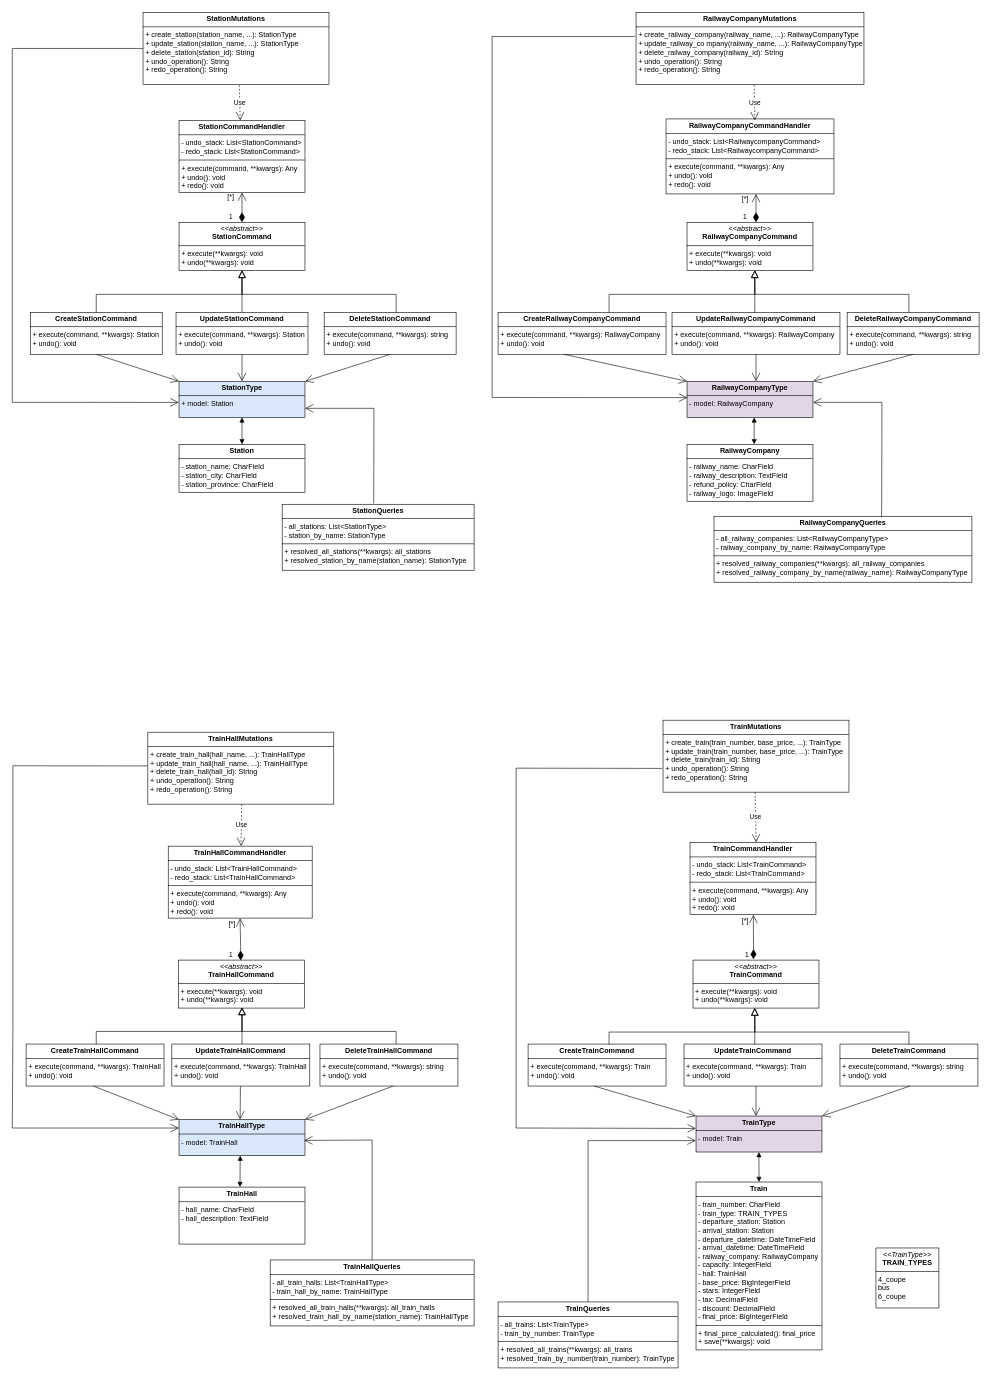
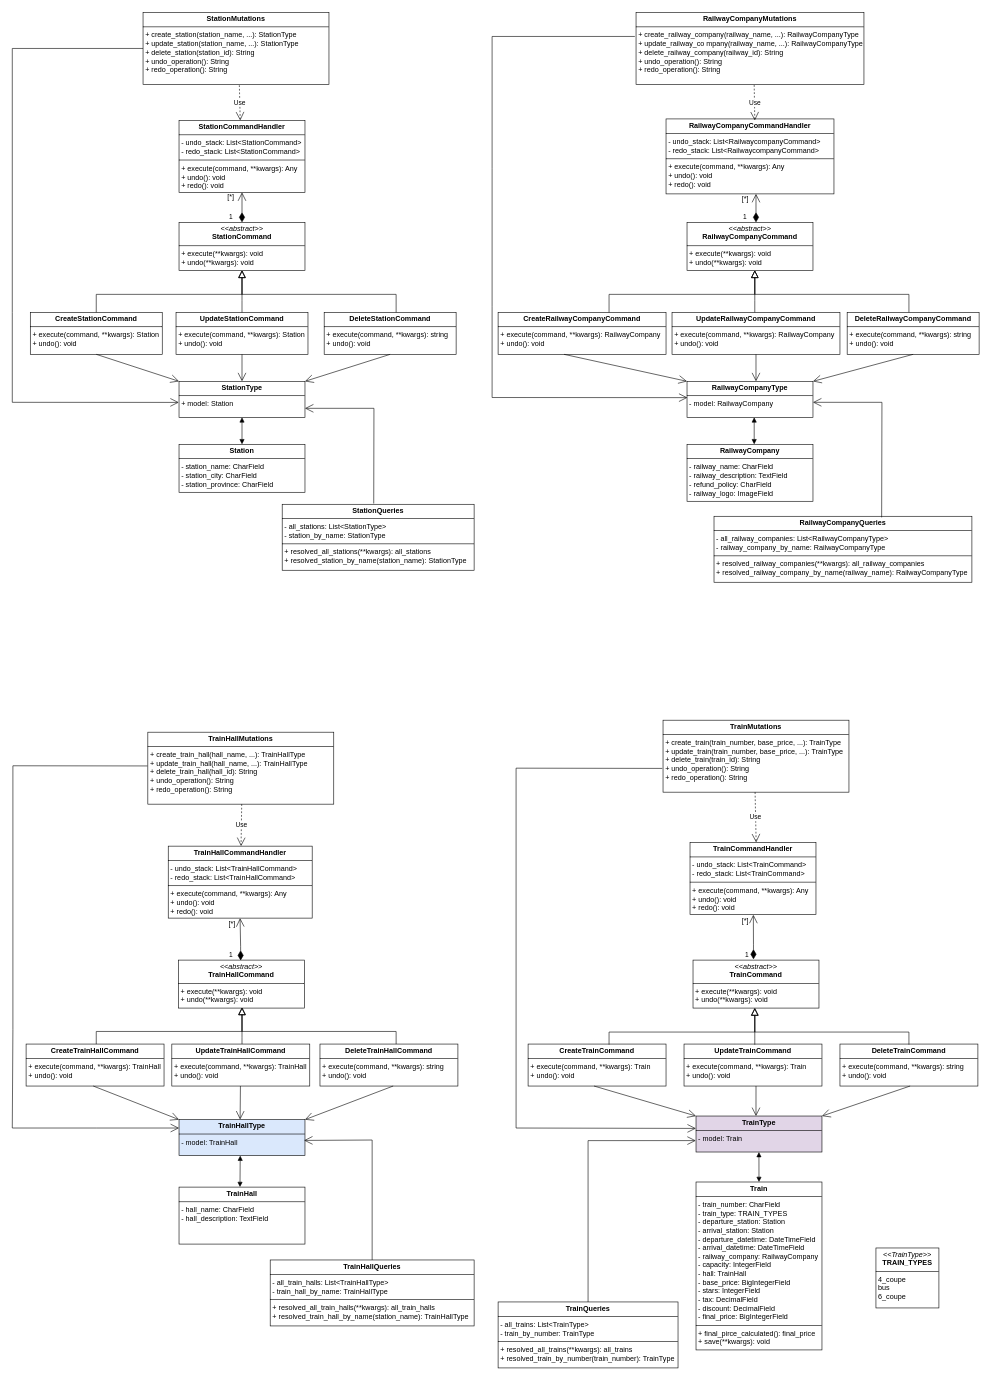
node "StationType + model: Station": fillcolor #dae8fc -> #ffffff
node "RailwayCompanyType - model: RailwayCompany": fillcolor #e1d5e7 -> #ffffff
